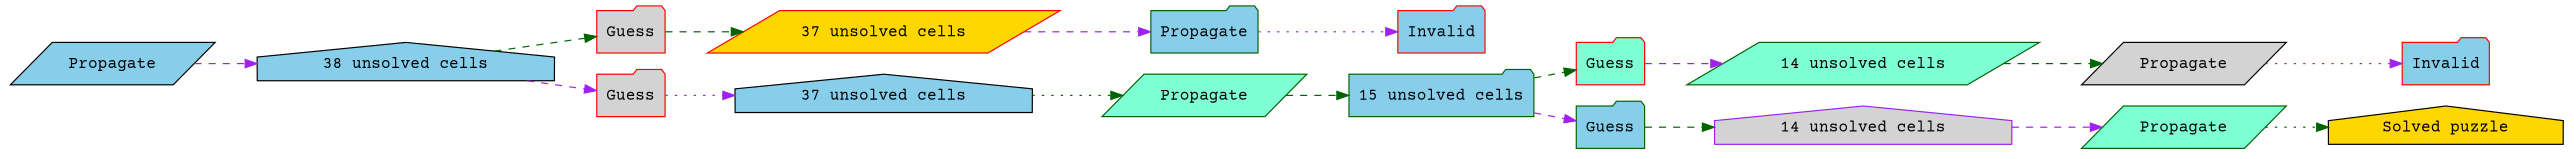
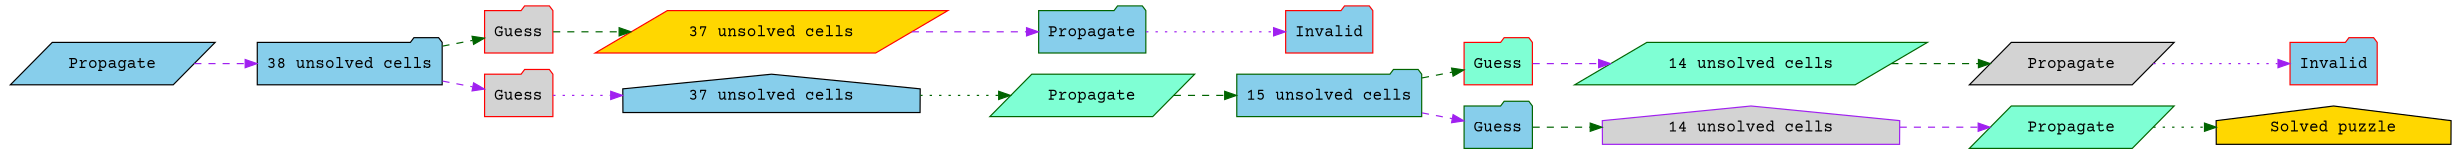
node "38 unsolved cells": shape house -> folder
